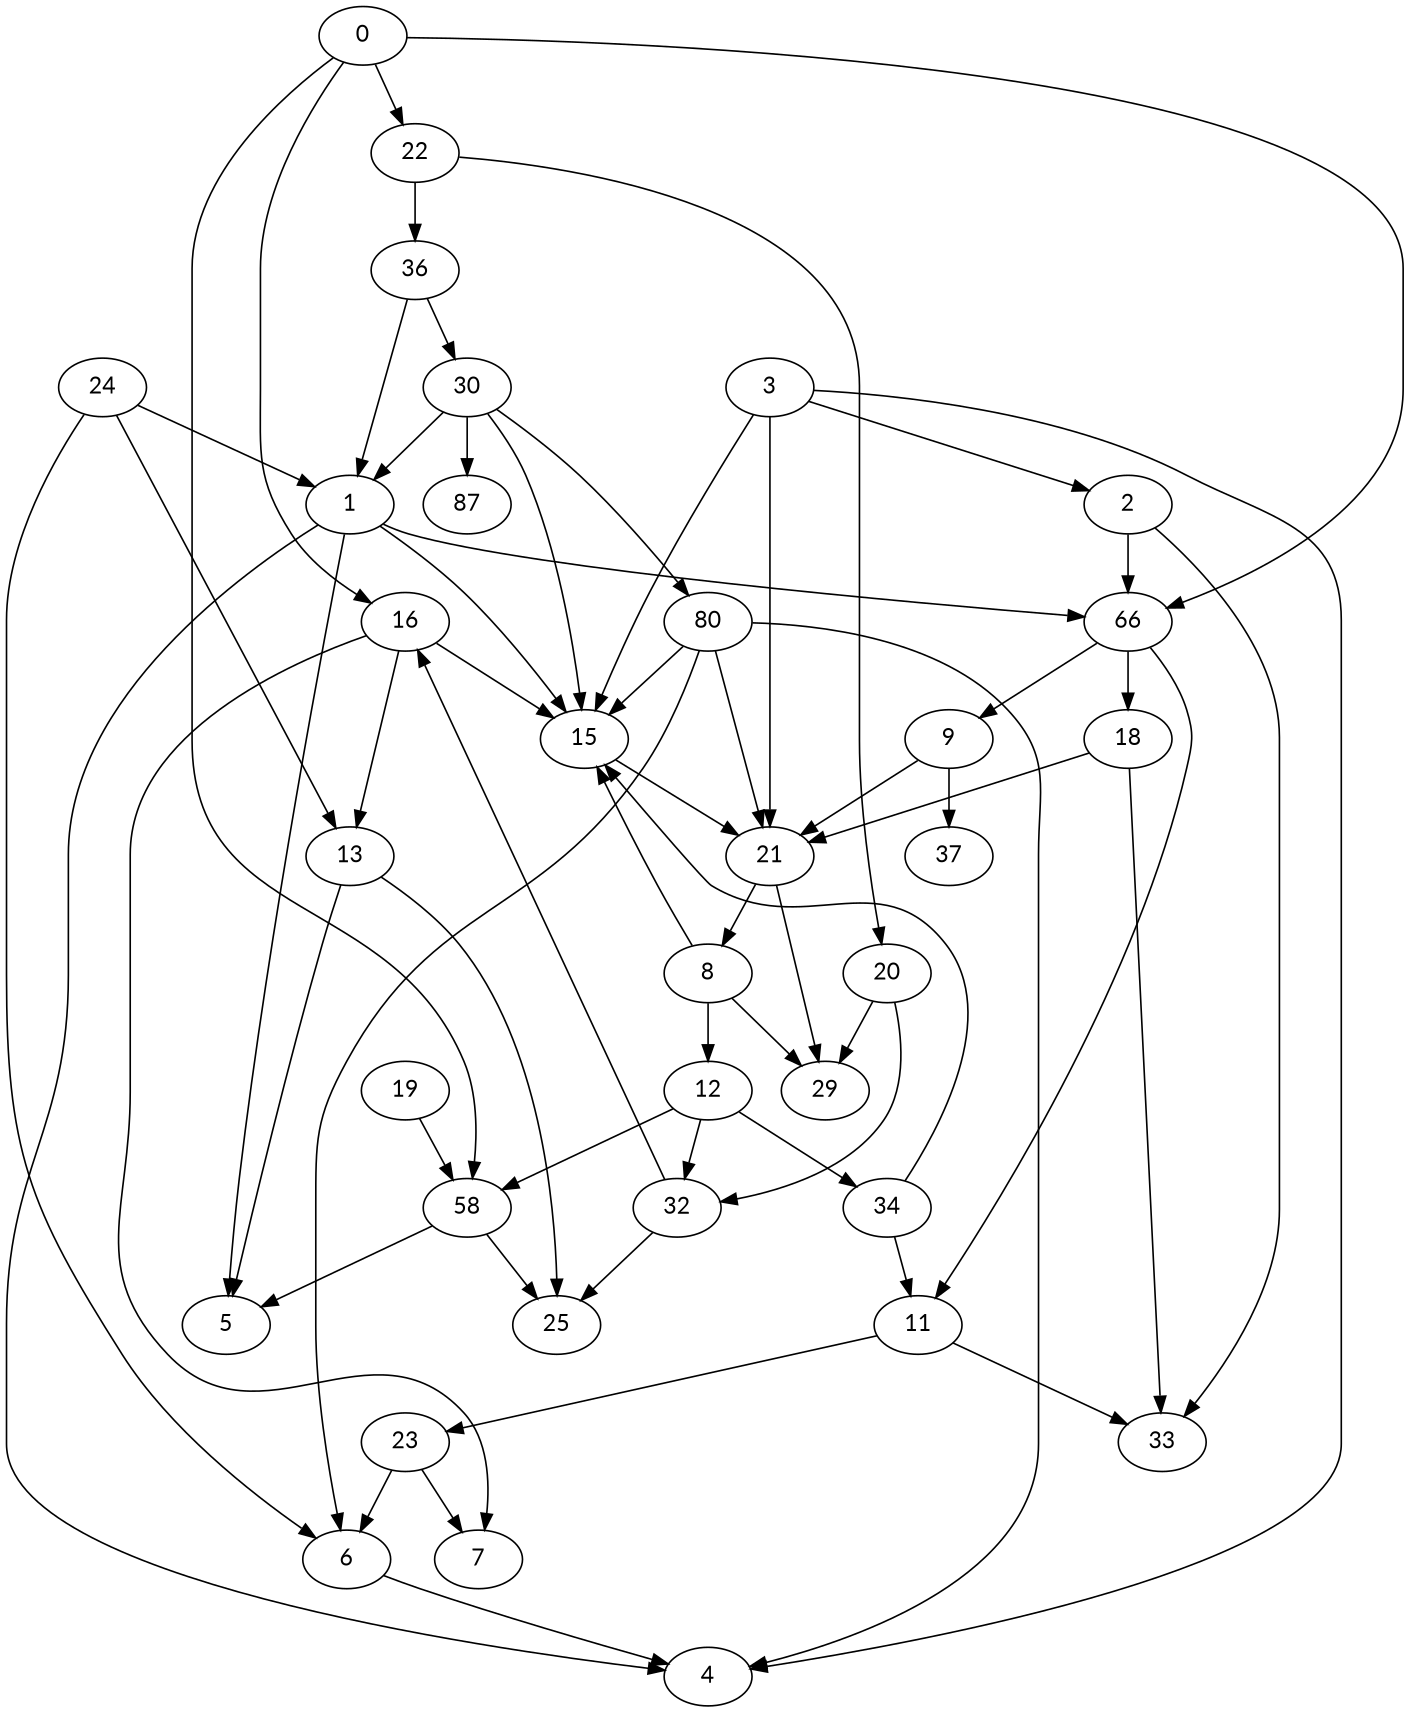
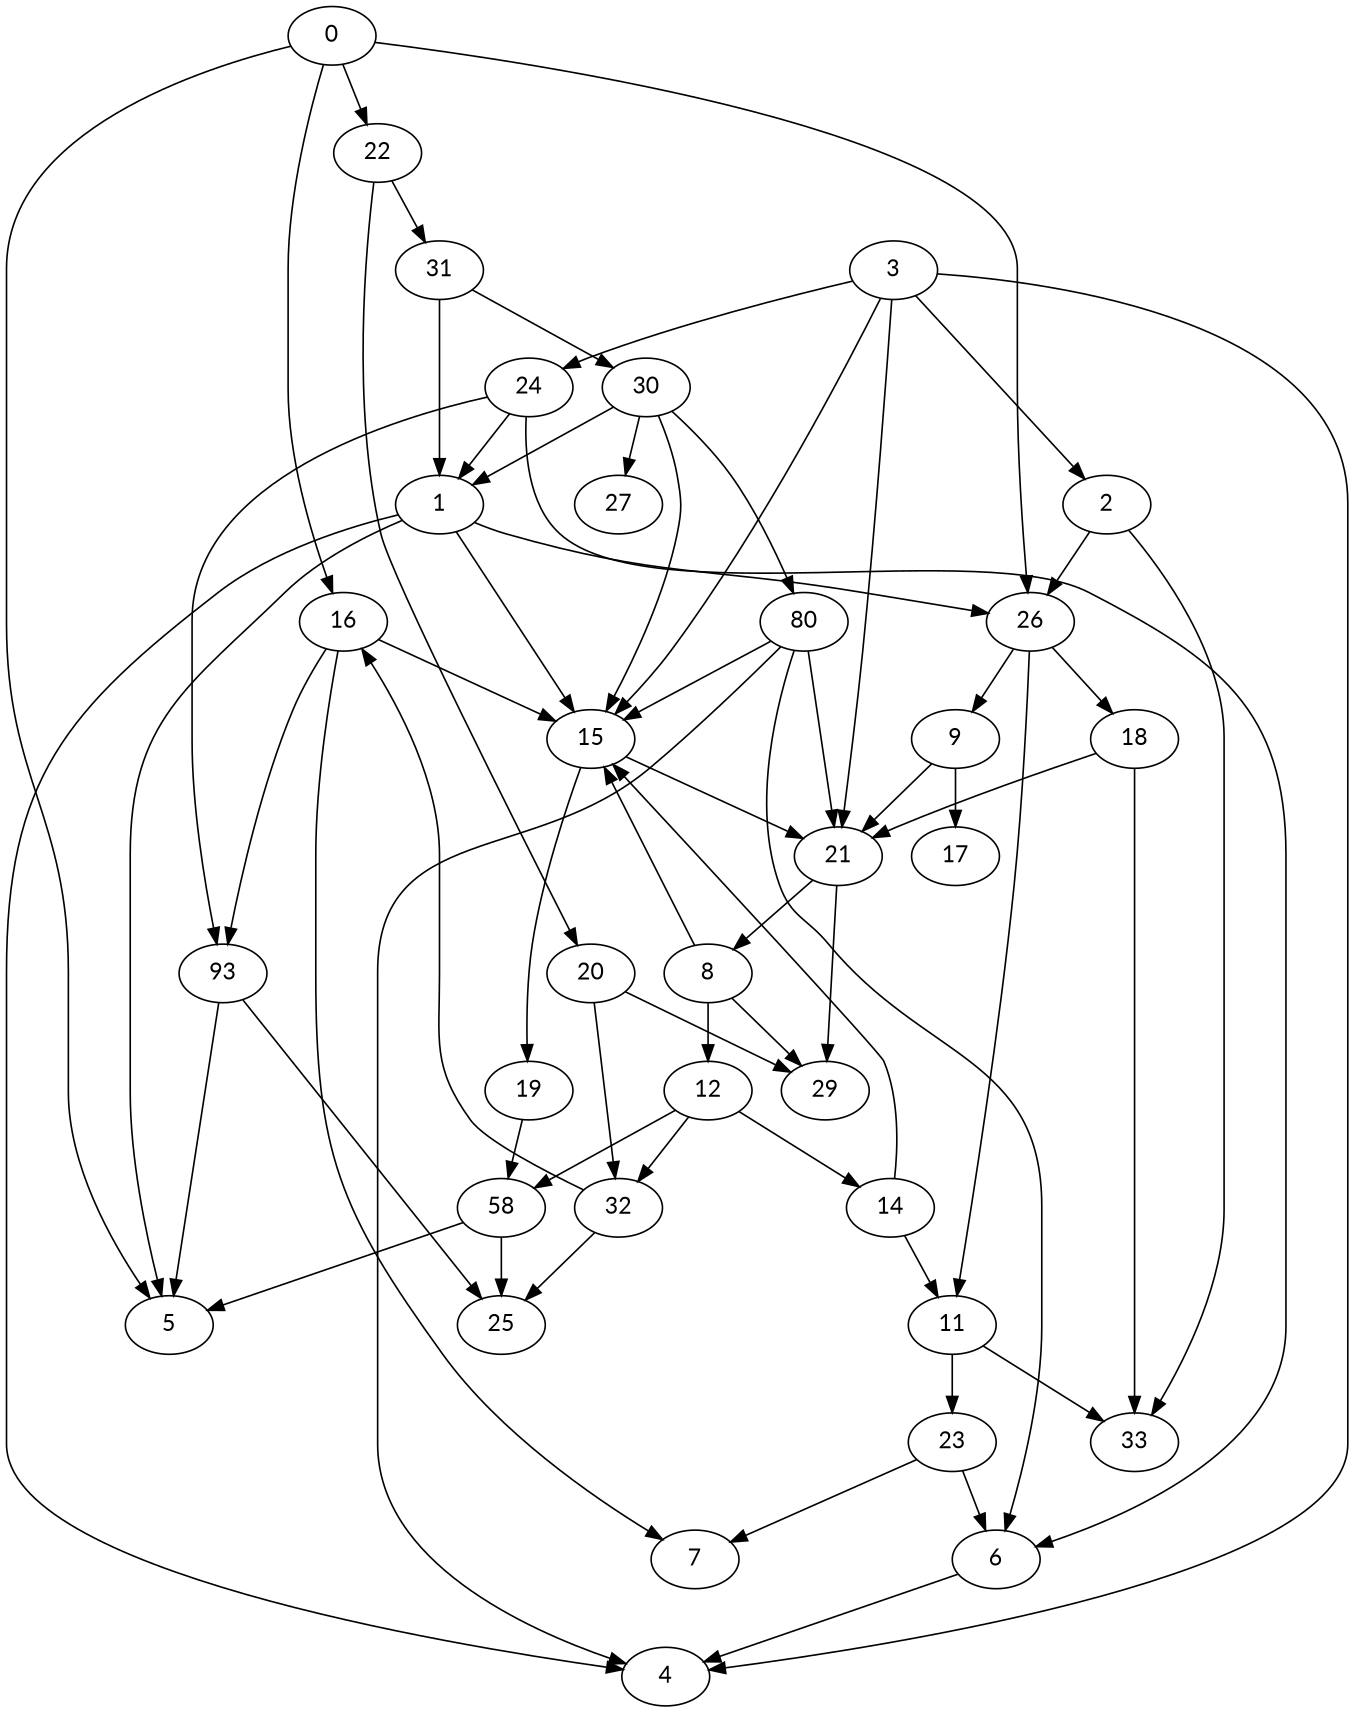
node "36": label "36" -> "31"
edge "3" -> "24": added
node "87": label "87" -> "27"
node "66": label "66" -> "26"
edge "0" -> "58": now "0" -> "5"
node "13": label "13" -> "93"
node "37": label "37" -> "17"
edge "15" -> "19": added
node "34": label "34" -> "14"
